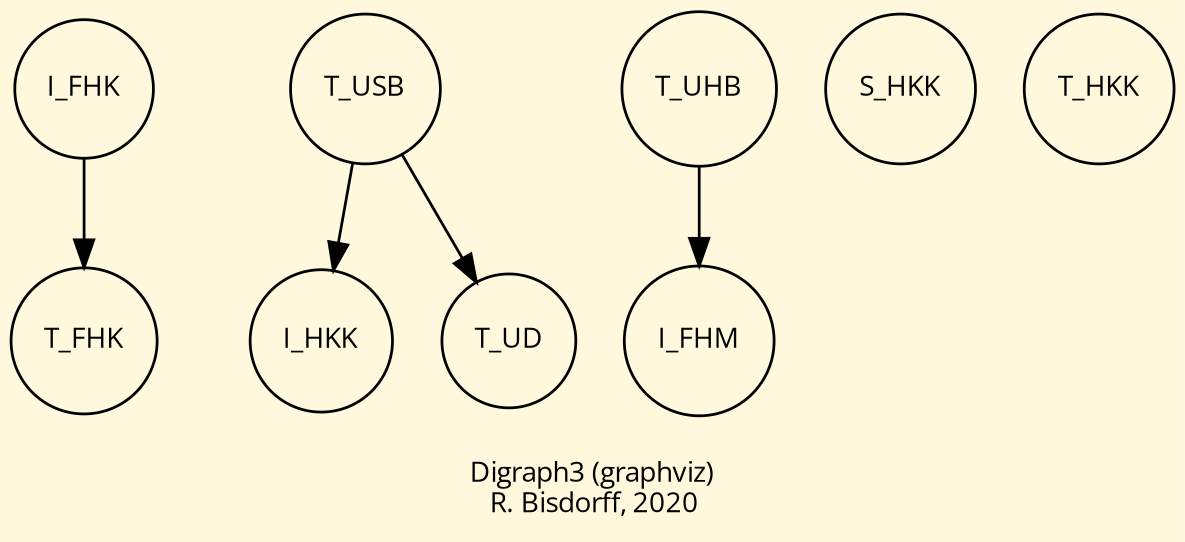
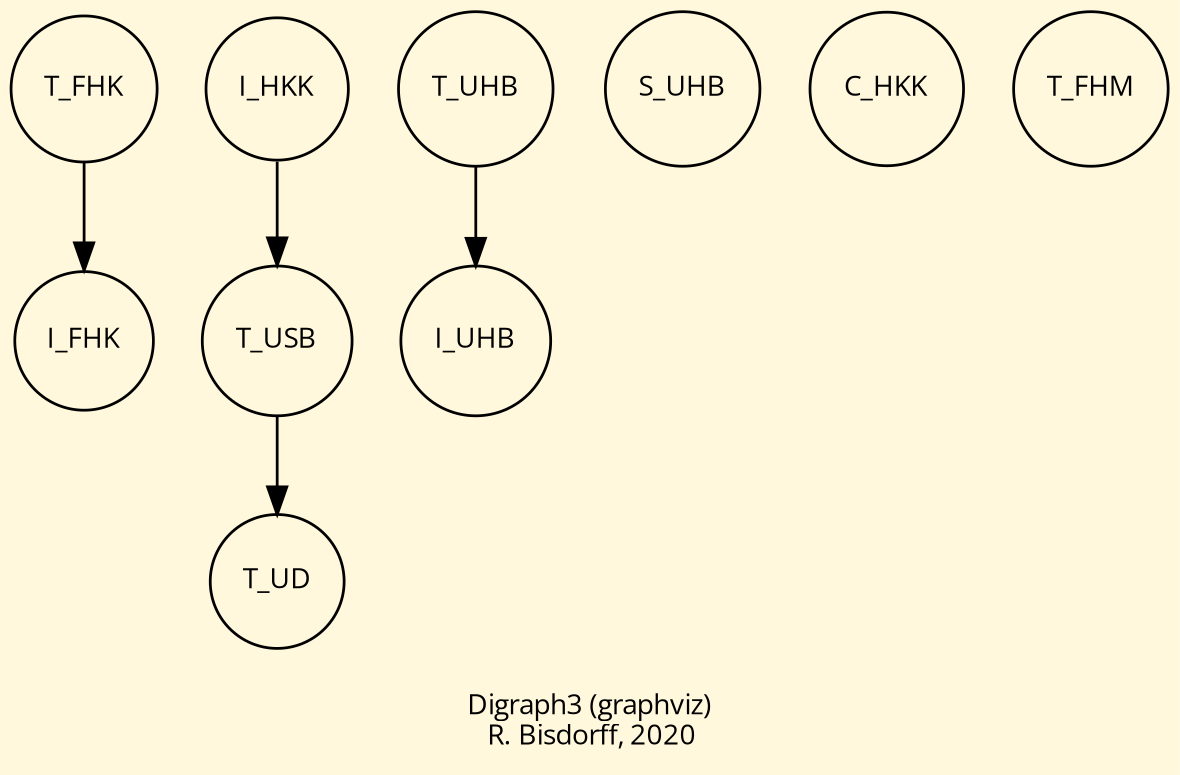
node "C_HKK": added
node "S_HKK": label "S_HKK" -> "S_UHB"
node "T_HKK": label "T_HKK" -> "T_FHM"
edge "I_FHK" -> "T_FHK": reversed
edge "T_USB" -> "I_HKK": reversed
node "I_FHM": label "I_FHM" -> "I_UHB"
